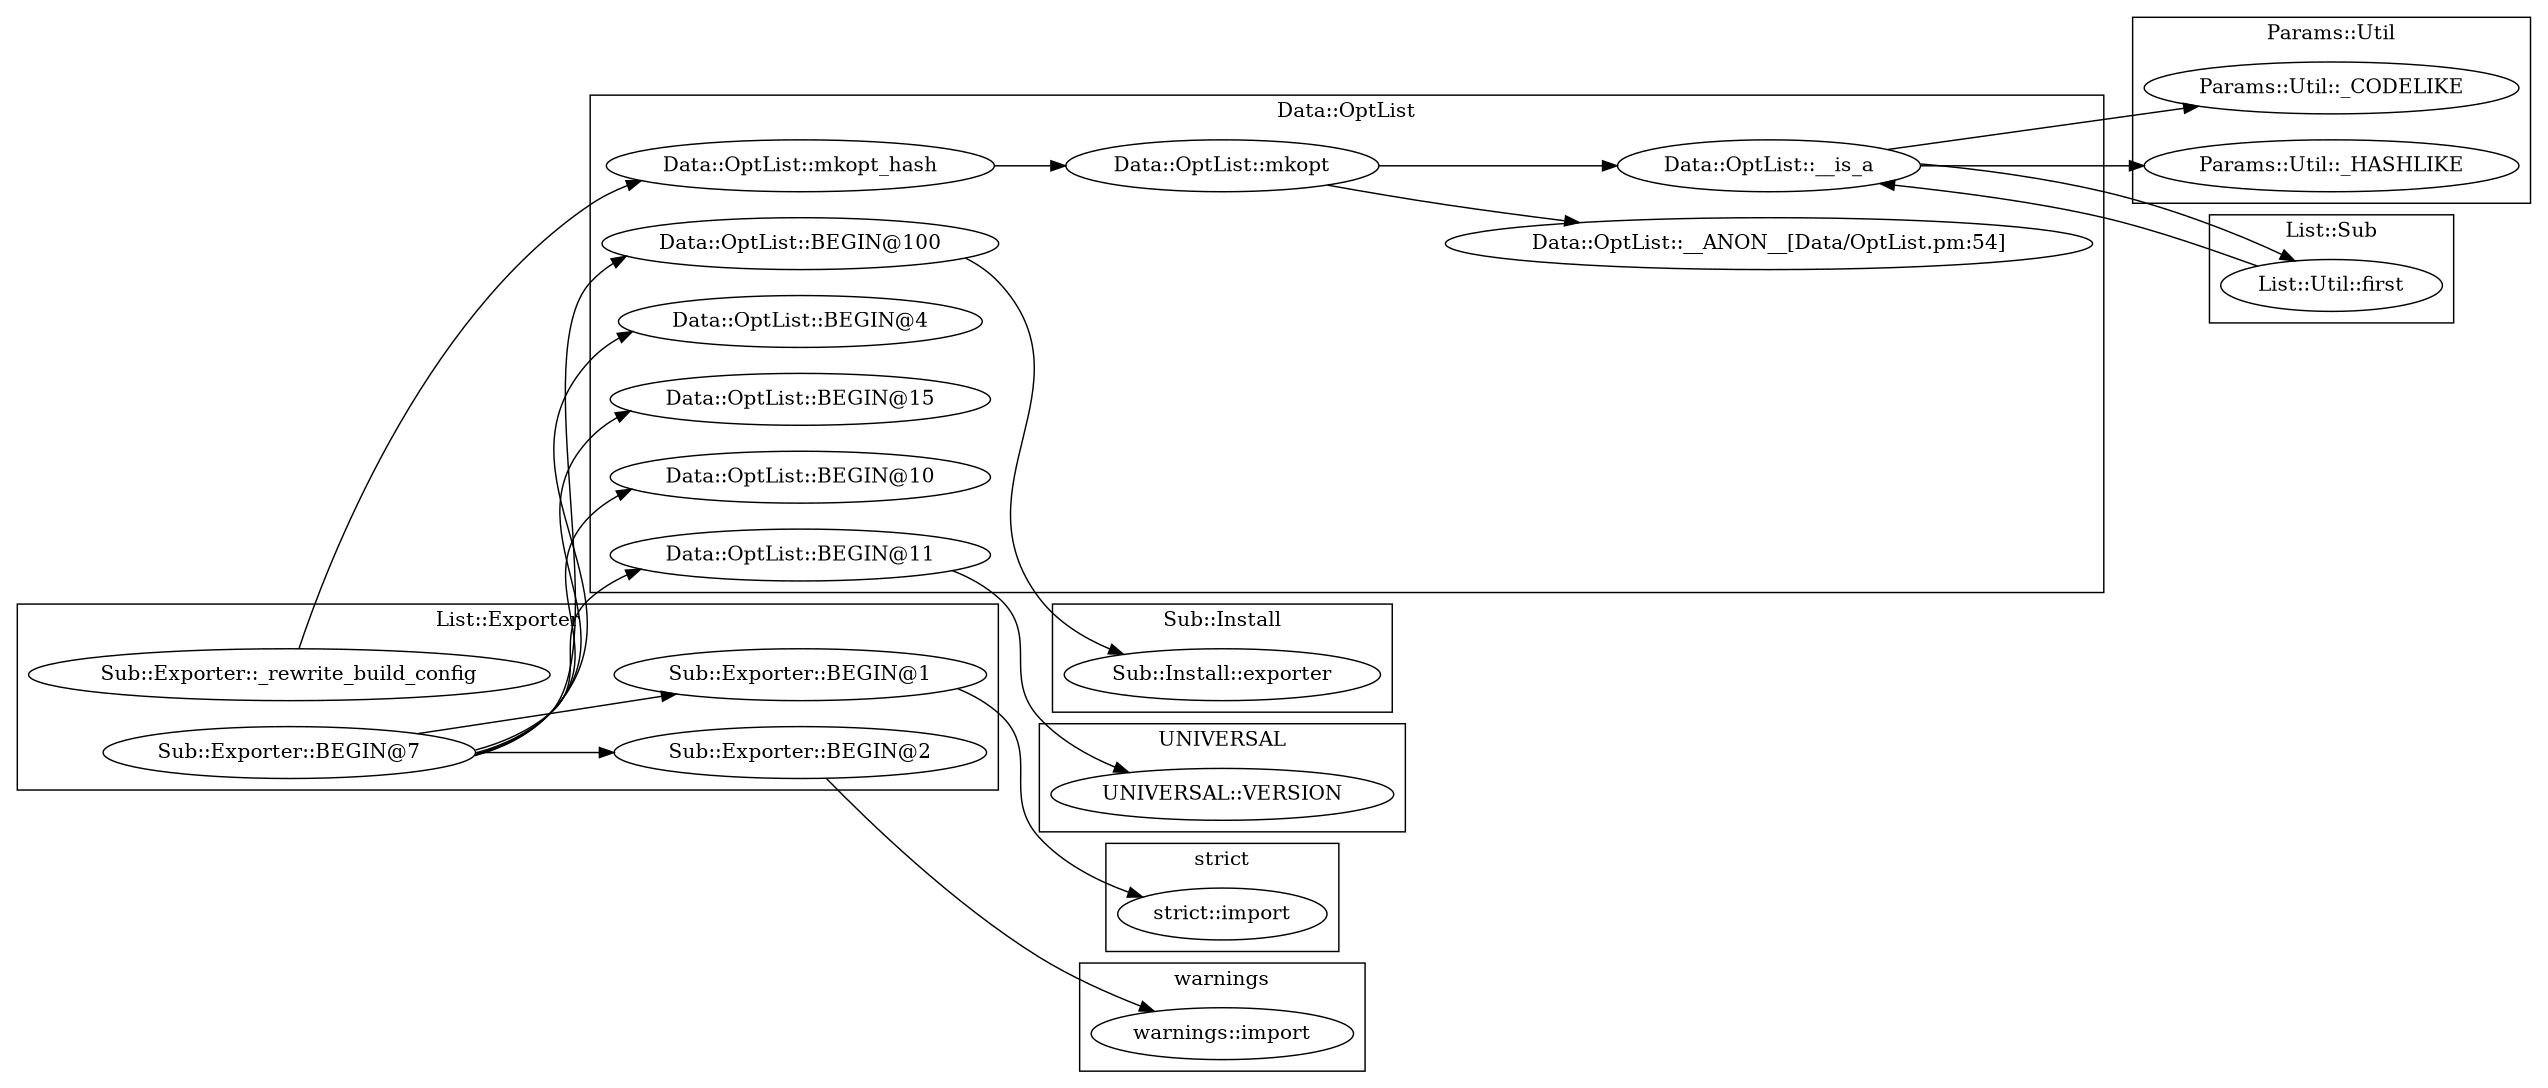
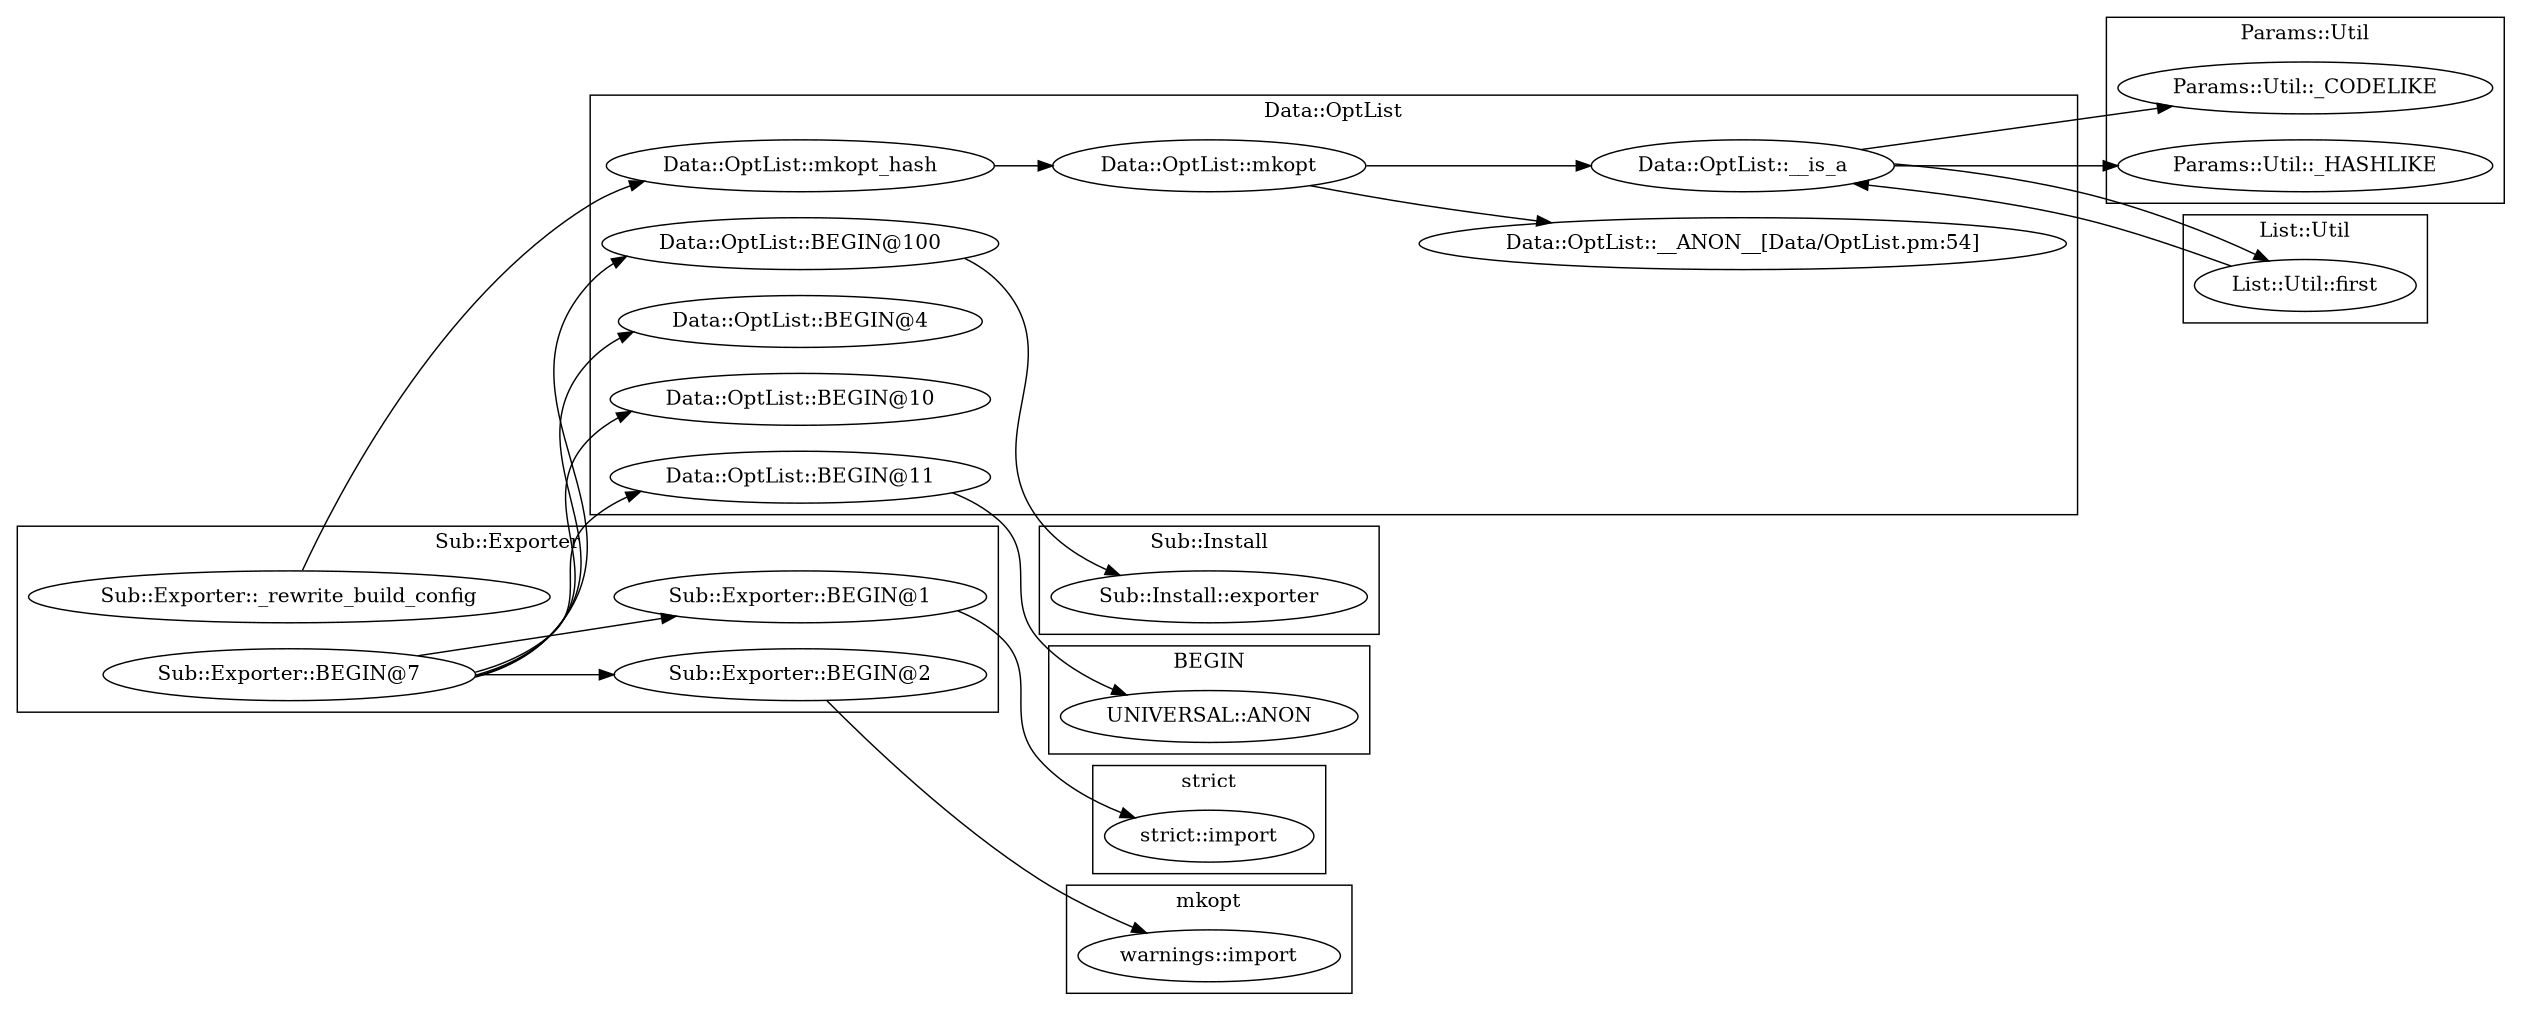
cluster "List::Sub": label "List::Sub" -> "List::Util"
node "Data::OptList::BEGIN@15": removed
cluster "List::Exporter": label "List::Exporter" -> "Sub::Exporter"
cluster "UNIVERSAL": label "UNIVERSAL" -> "BEGIN"
node "UNIVERSAL::VERSION": label "UNIVERSAL::VERSION" -> "UNIVERSAL::ANON"
cluster "warnings": label "warnings" -> "mkopt"
